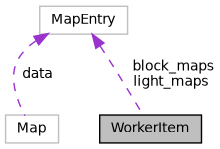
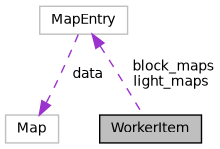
edge "Map" -> "MapEntry": reversed
